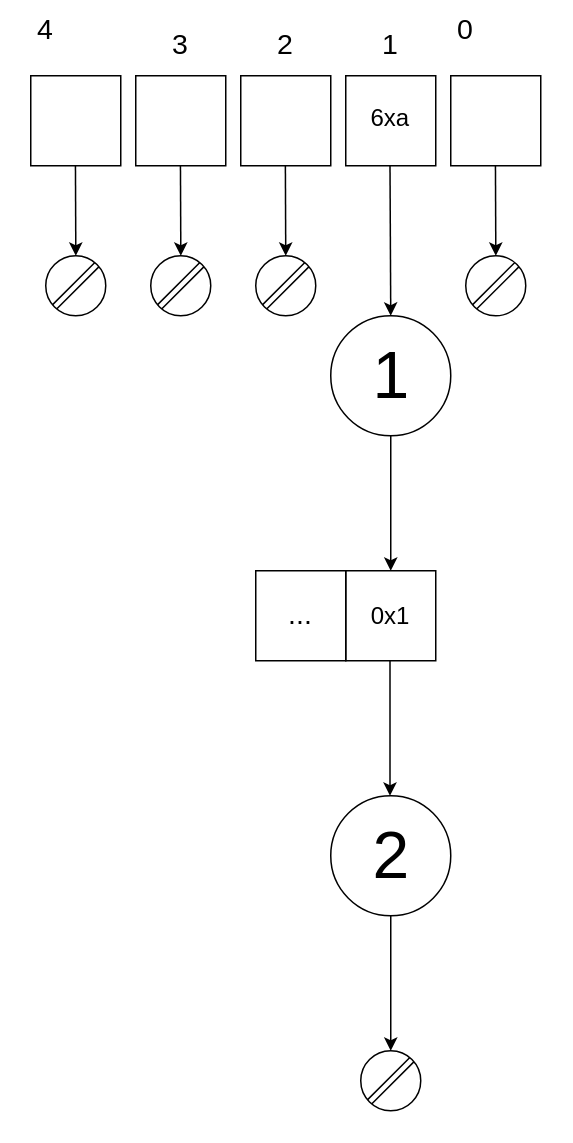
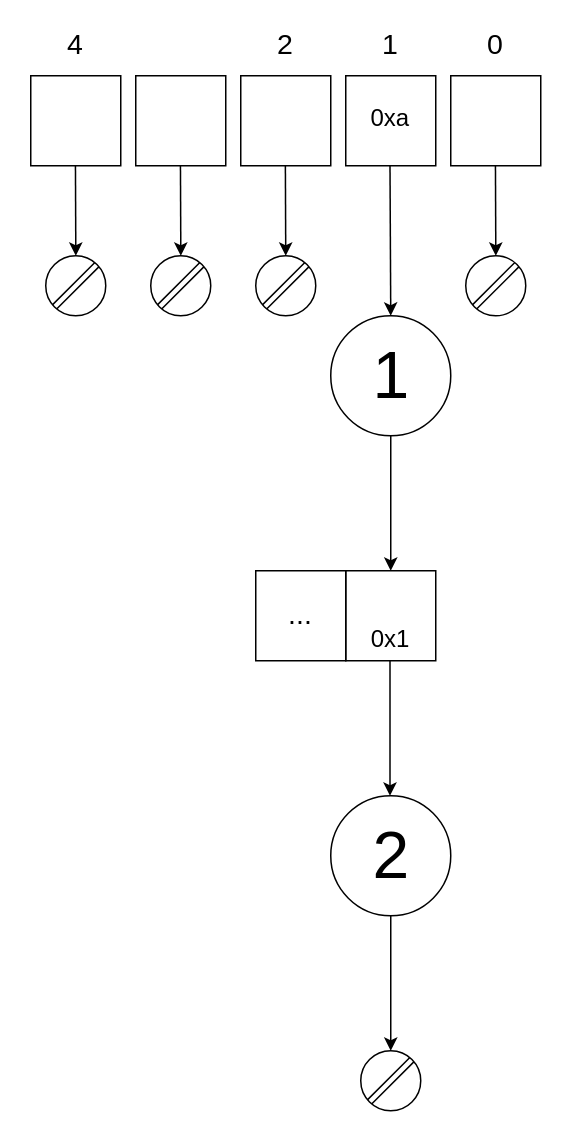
node "4": moved (46, 31) -> (76, 46)
node "0": moved (466, 31) -> (496, 46)
node "3": removed
node "6xa": label "6xa" -> "0xa"
node "0x1": moved (391, 616) -> (391, 638)
